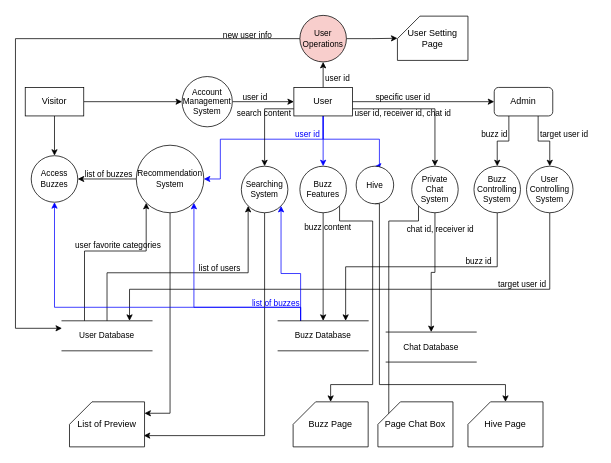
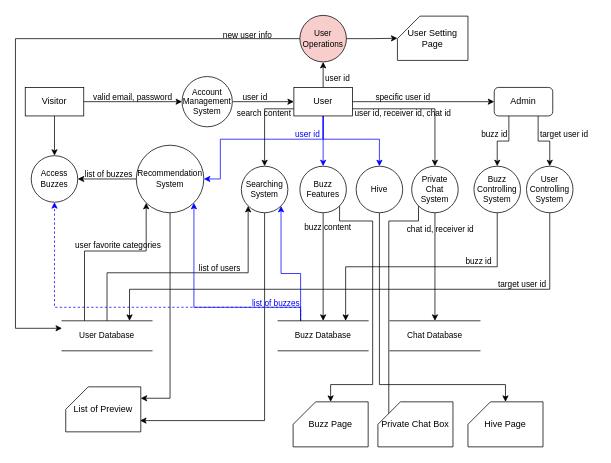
node "valid email, password": added
node "Hive": size 38x38 -> 47x47
edge "Buzz Database" -> "Access Buzzes": style solid -> dashed
node "Chat Database": moved (431, 347) -> (435, 336)
node "List of Preview": moved (107, 424) -> (103, 409)
node "Page Chat Box": label "Page Chat Box" -> "Private Chat Box"
